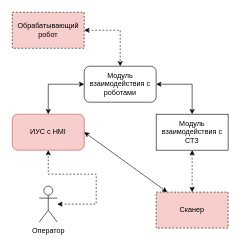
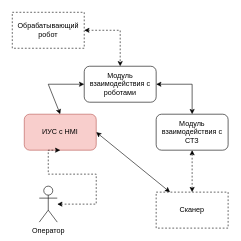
node "Обрабатывающий робот": fillcolor #f8cecc -> #ffffff
node "ИУС с HMI": moved (48, 132) -> (60, 132)
node "Модуль взаимодействия с СТЗ": shape rectangle -> rounded rectangle
node "Сканер": fillcolor #f8cecc -> #ffffff
